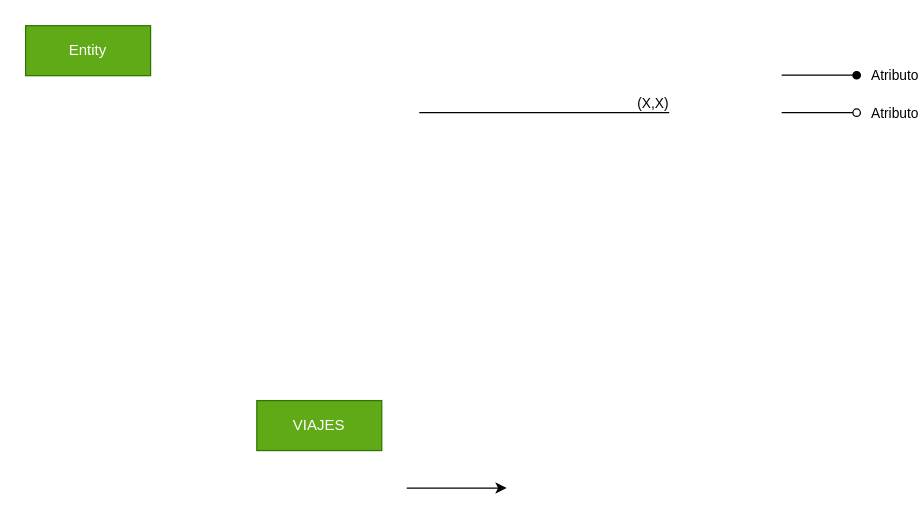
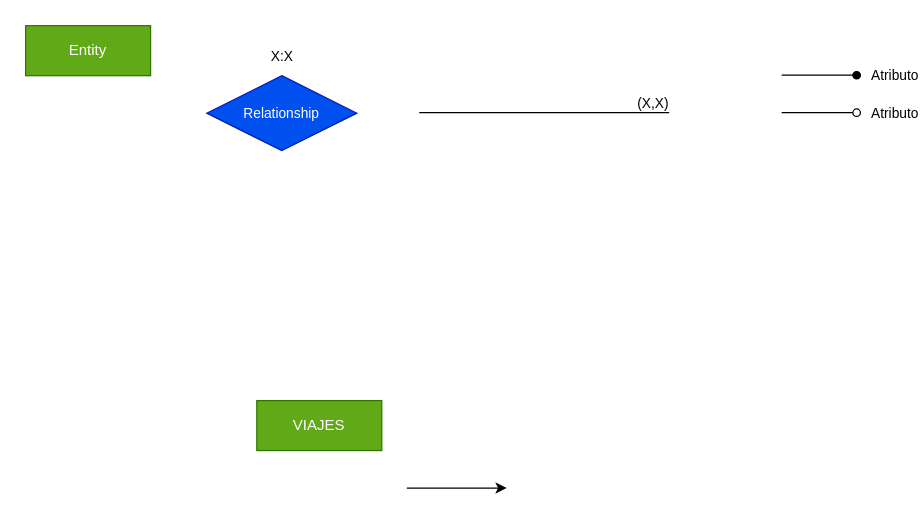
node "X:X": added
node "Relationship": added
